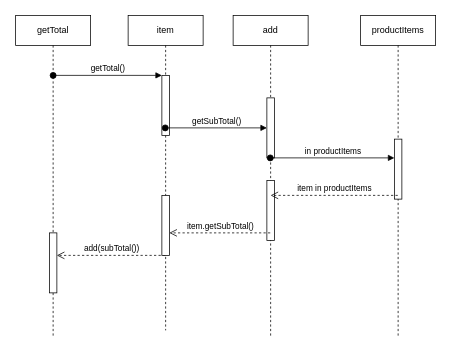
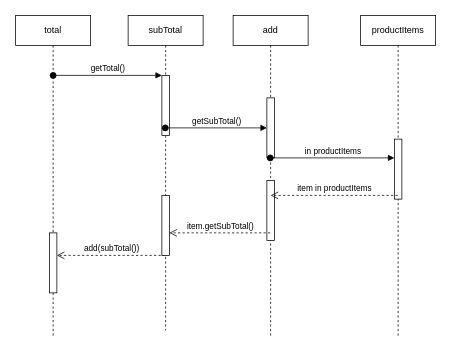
node "getTotal": label "getTotal" -> "total"
node "item": label "item" -> "subTotal"
